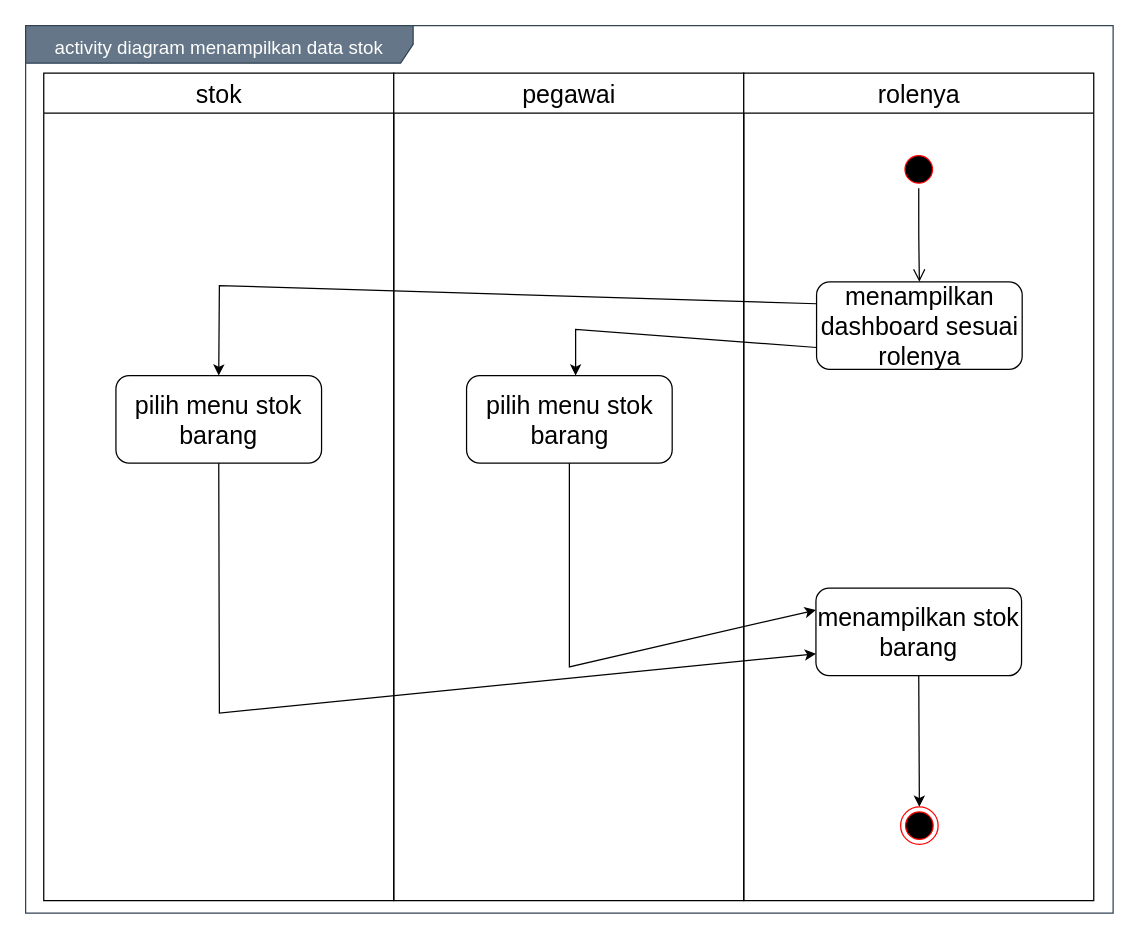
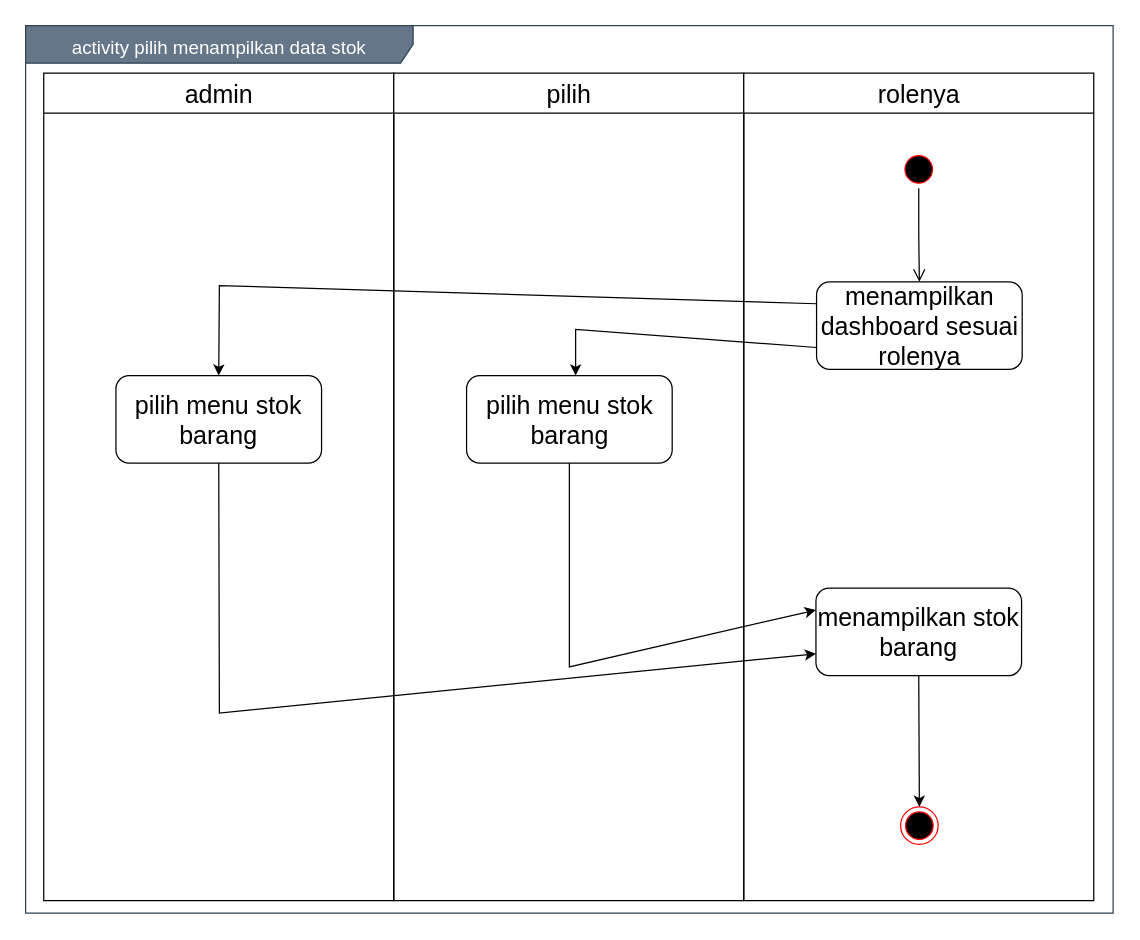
node "activity diagram menampilkan data stok": label "activity diagram menampilkan data stok" -> "activity pilih menampilkan data stok"
node "stok": label "stok" -> "admin"
node "pegawai": label "pegawai" -> "pilih"
